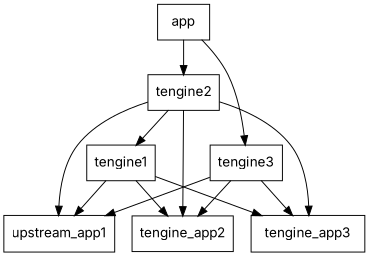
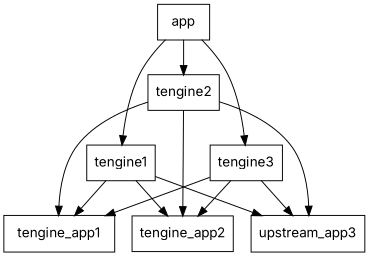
edge "tengine2" -> "tengine1": now "app" -> "tengine1"
node "upstream_app1": label "upstream_app1" -> "tengine_app1"
node "tengine_app3": label "tengine_app3" -> "upstream_app3"
